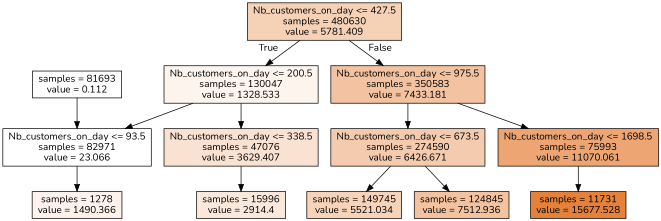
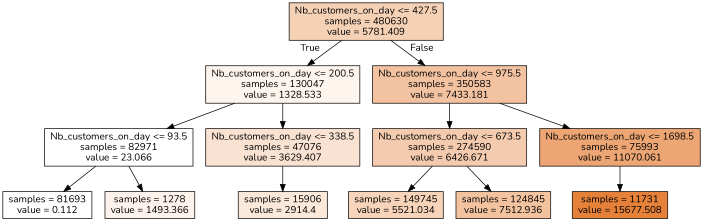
edge "samples = 81693 value = 0.112" -> "Nb_customers_on_day <= 93.5 samples = 82971 value = 23.066": reversed
node "samples = 1278 value = 1490.366": label "samples = 1278 value = 1490.366" -> "samples = 1278 value = 1493.366"
node "samples = 15996 value = 2914.4": label "samples = 15996 value = 2914.4" -> "samples = 15906 value = 2914.4"
node "samples = 11731 value = 15677.528": label "samples = 11731 value = 15677.528" -> "samples = 11731 value = 15677.508"
